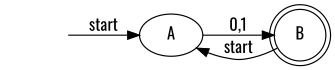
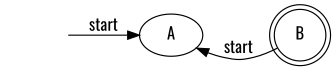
edge "A" -> "B": removed, label "0,1"
